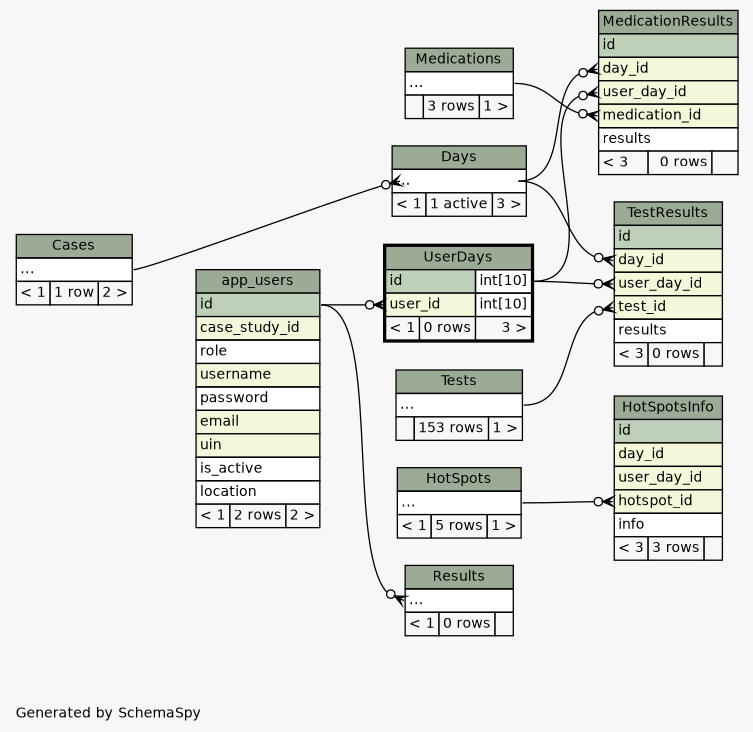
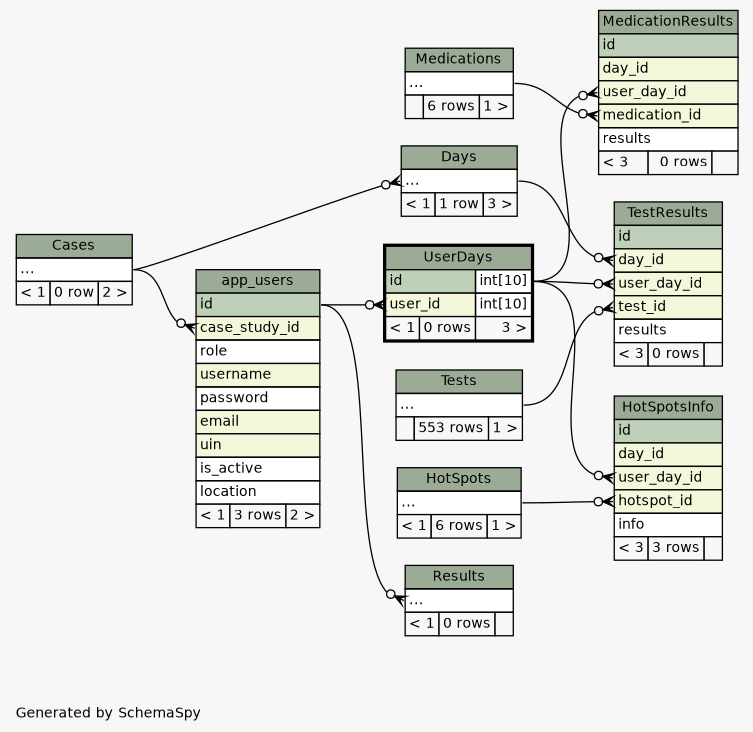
node "Medications": text "3 rows" -> "6 rows"
edge "Days" -> "MedicationResults": removed
node "Days": text "1 active" -> "1 row"
edge "Cases" -> "app_users": added
node "Cases": text "1 row" -> "0 row"
edge "UserDays" -> "HotSpotsInfo": added
node "Tests": text "153 rows" -> "553 rows"
node "app_users": text "2 rows" -> "3 rows"
node "HotSpots": text "5 rows" -> "6 rows"
